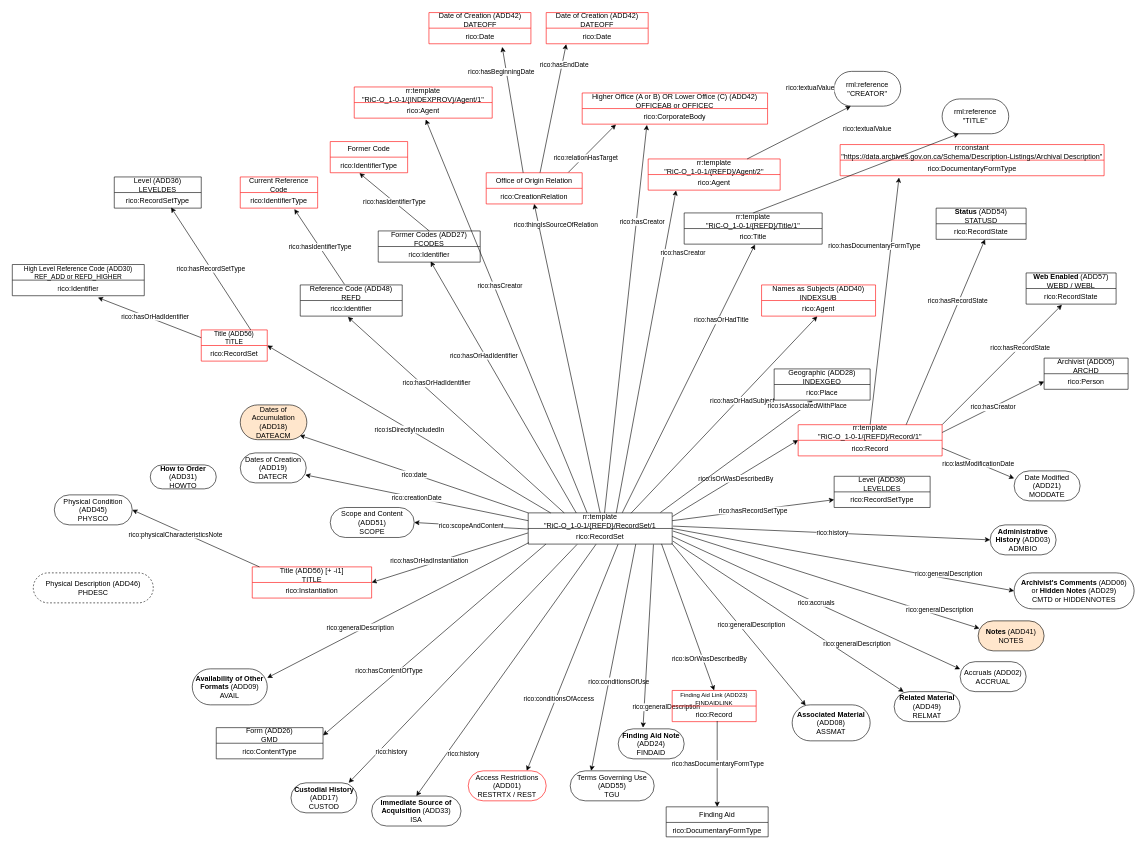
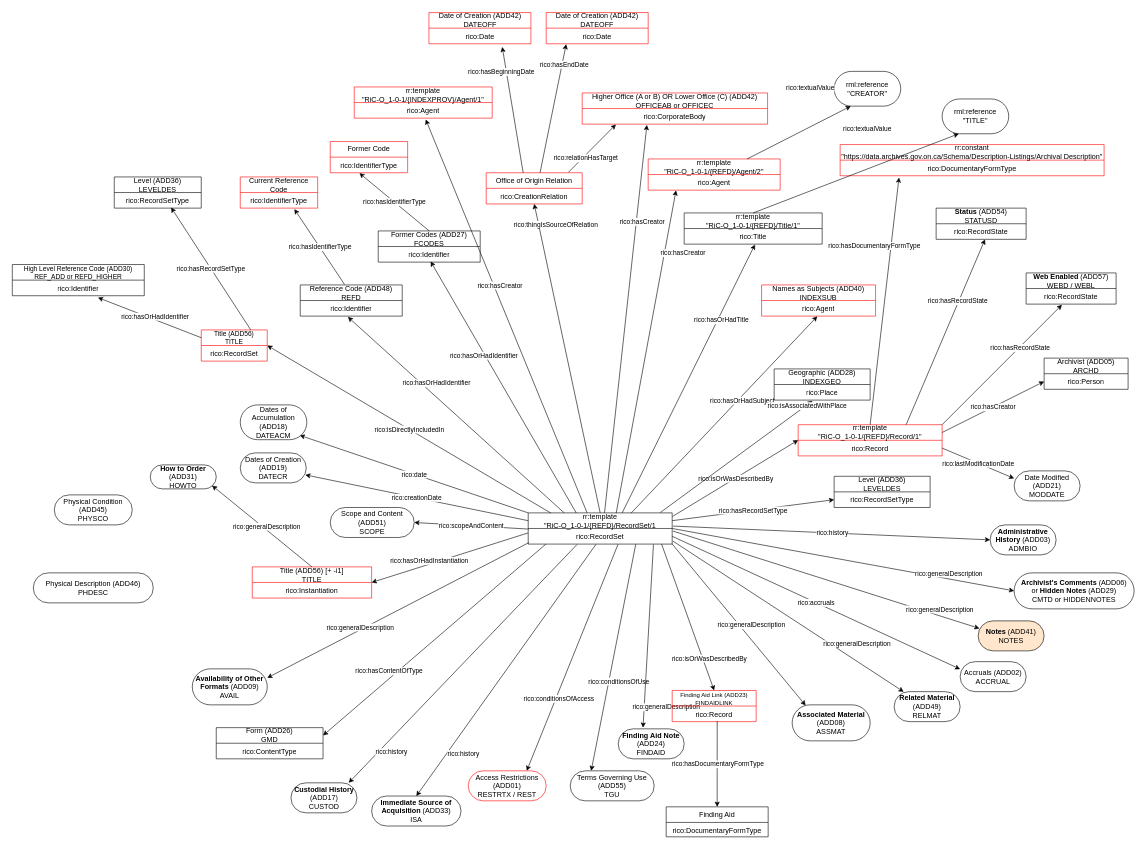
node "Dates of Accumulation (ADD18) DATEACM": fillcolor #ffe6cc -> #ffffff
edge "Title (ADD56) [+ -i1] TITLE" -> "How to Order (ADD31) HOWTO": added, label "rico:generalDescription"
edge "Title (ADD56) [+ -i1] TITLE" -> "Physical Condition (ADD45) PHYSCO": removed, label "rico:physicalCharacteristicsNote"
node "Physical Description (ADD46) PHDESC": style dashed -> solid
